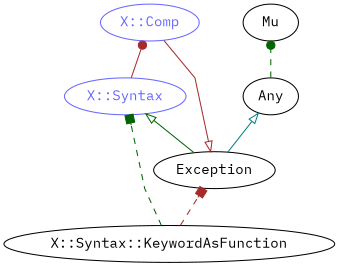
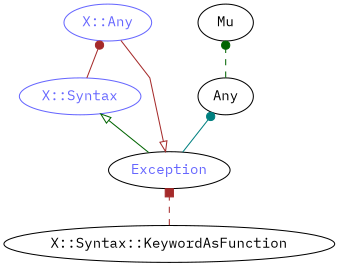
node "X::Comp": label "X::Comp" -> "X::Any"
edge "Exception" -> "Any": arrowhead onormal -> dot
node "Exception": fontcolor #000000 -> #6666ff
edge "X::Syntax::KeywordAsFunction" -> "X::Syntax": removed
